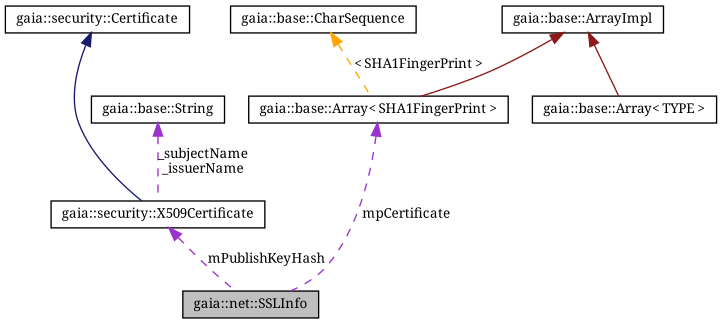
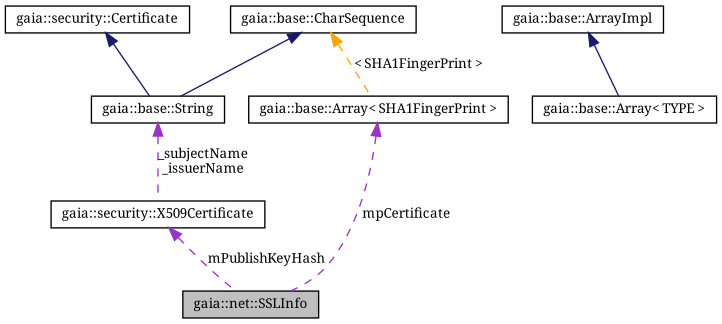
edge "gaia::base::String" -> "gaia::base::CharSequence": added
edge "gaia::base::Array< TYPE >" -> "gaia::base::ArrayImpl": color firebrick4 -> midnightblue
edge "gaia::base::Array< SHA1FingerPrint >" -> "gaia::base::ArrayImpl": removed
edge "gaia::security::X509Certificate" -> "gaia::security::Certificate": now "gaia::base::String" -> "gaia::security::Certificate"
